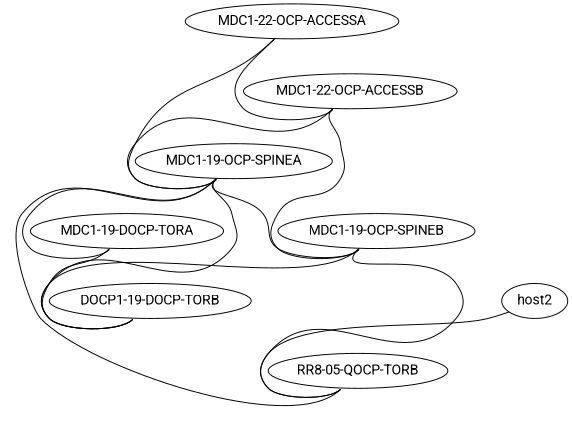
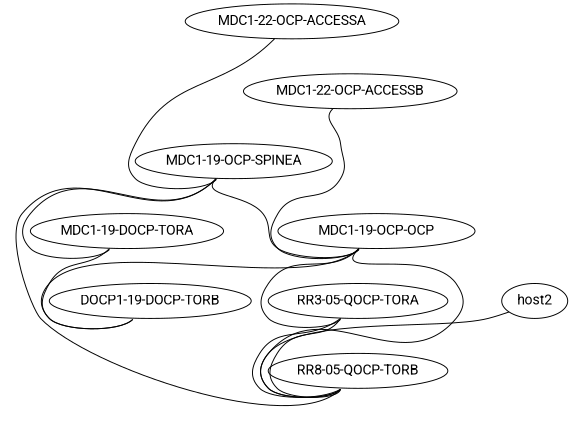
edge "MDC1-22-OCP-ACCESSA" -- "MDC1-22-OCP-ACCESSB": removed
edge "MDC1-22-OCP-ACCESSB" -- "MDC1-19-OCP-SPINEA": removed
node "MDC1-19-OCP-SPINEB": label "MDC1-19-OCP-SPINEB" -> "MDC1-19-OCP-OCP"
edge "MDC1-19-OCP-SPINEA" -- "DOCP1-19-DOCP-TORB": removed
node "RR3-05-QOCP-TORA": added
